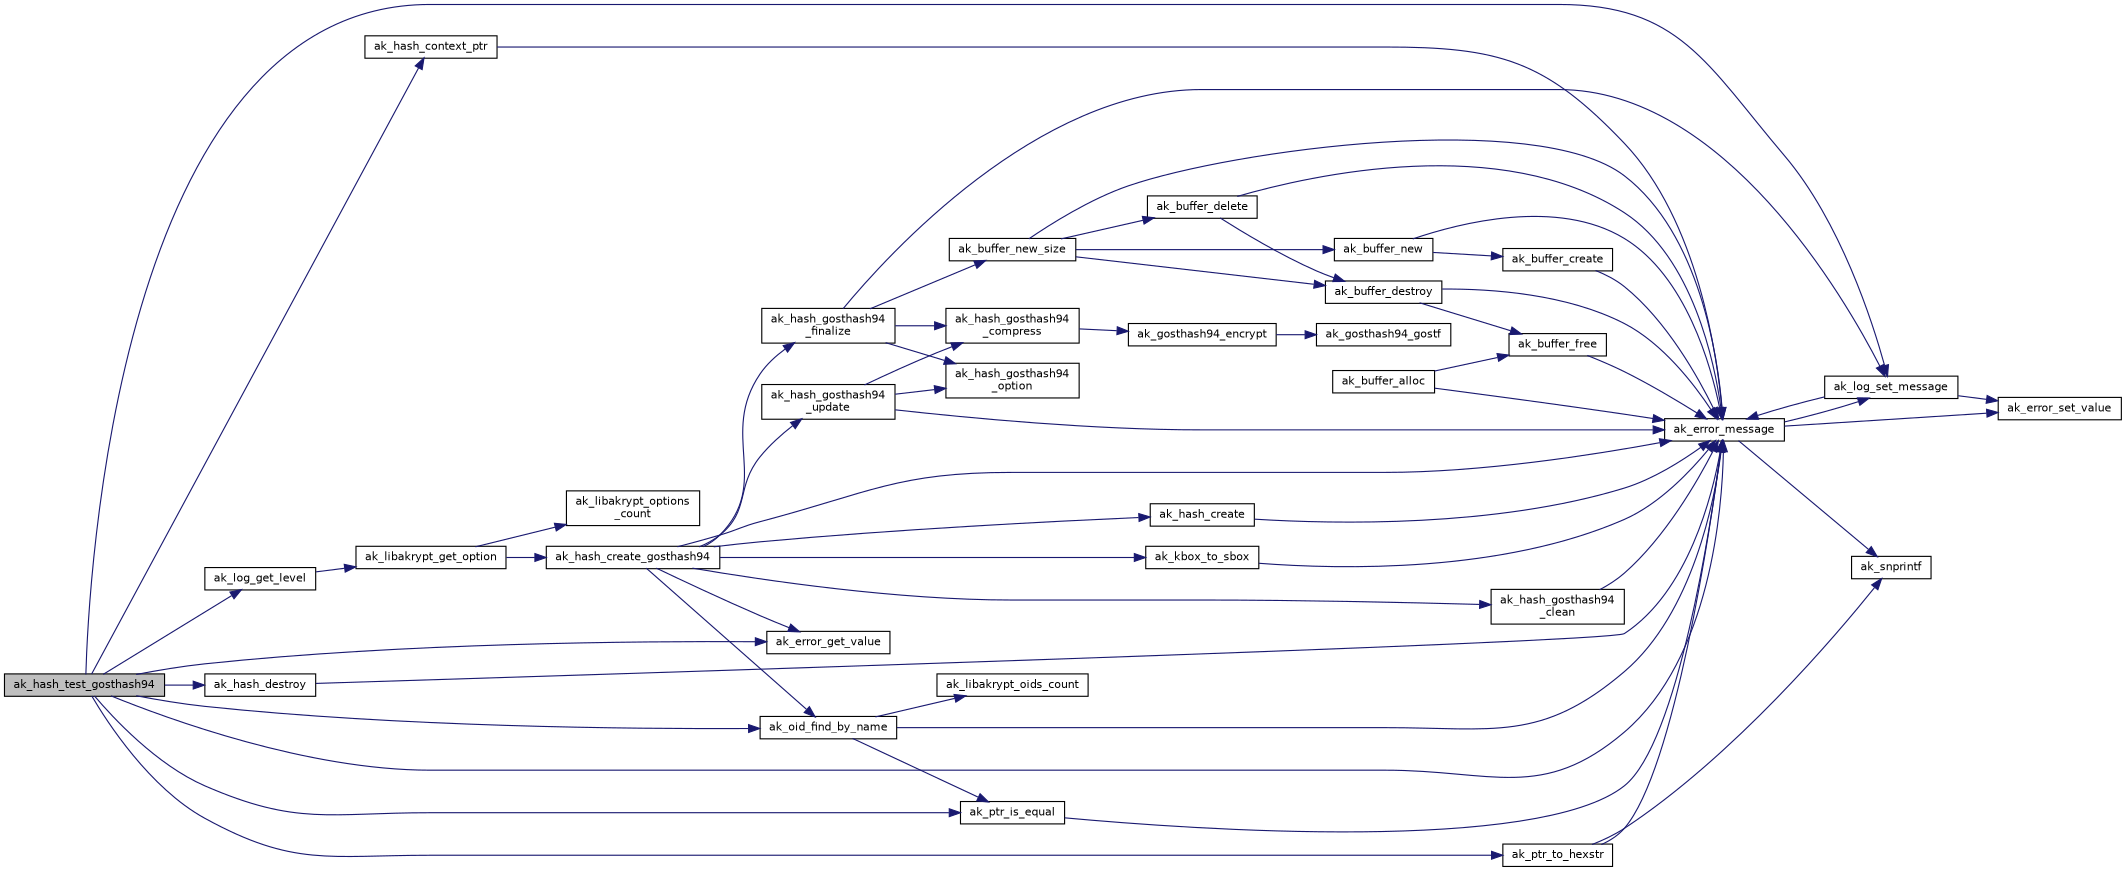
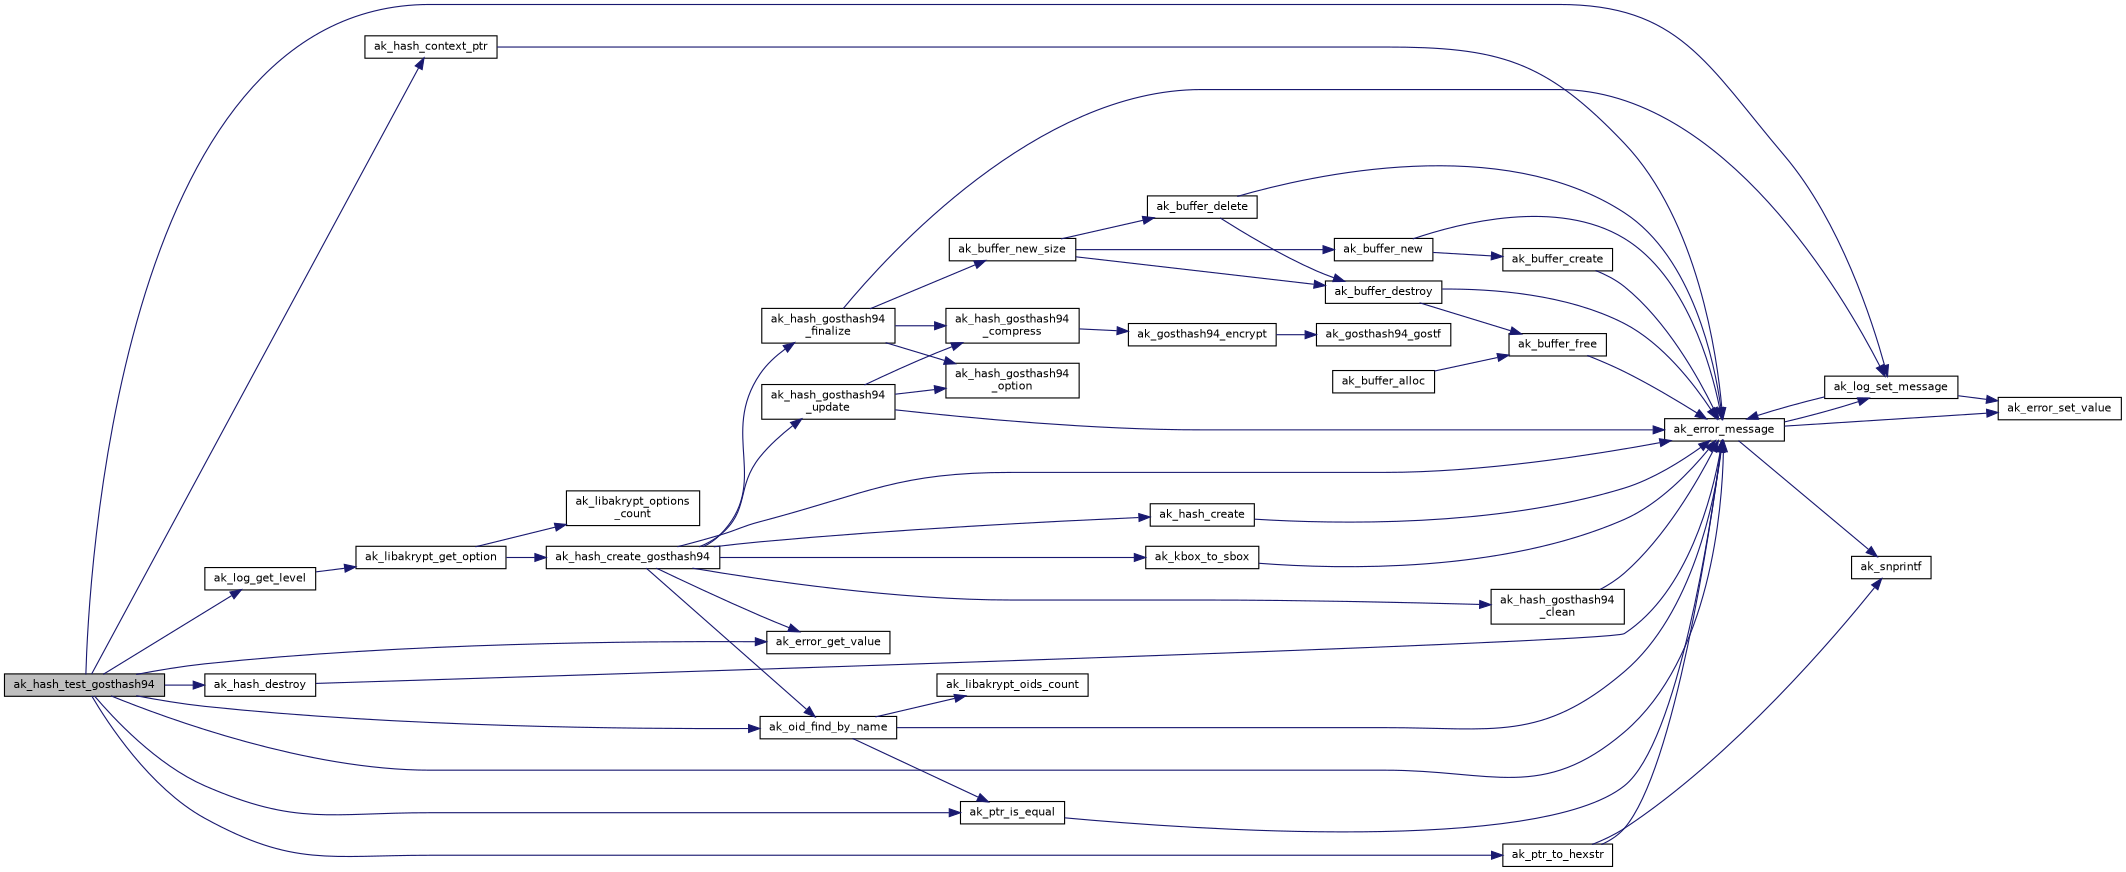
edge "ak_buffer_new_size" -> "ak_error_message": removed
edge "ak_buffer_alloc" -> "ak_error_message": removed
